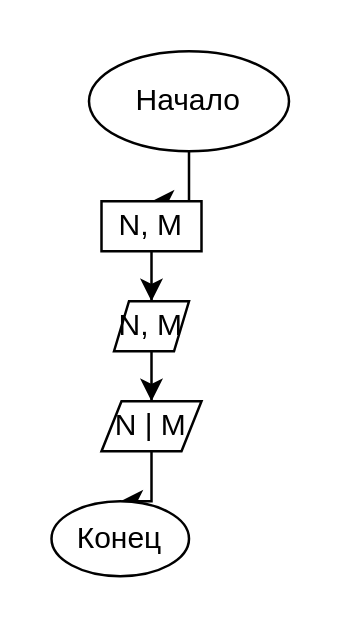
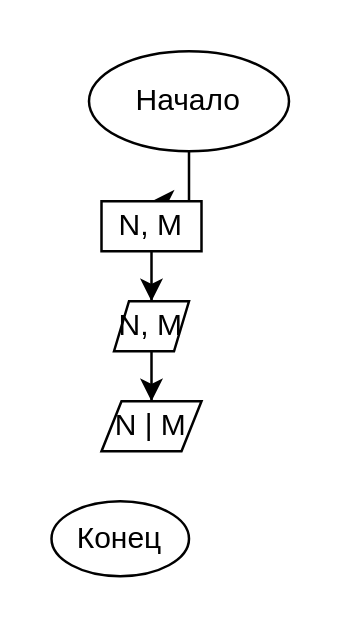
edge "N | M" -> "Конец": removed
